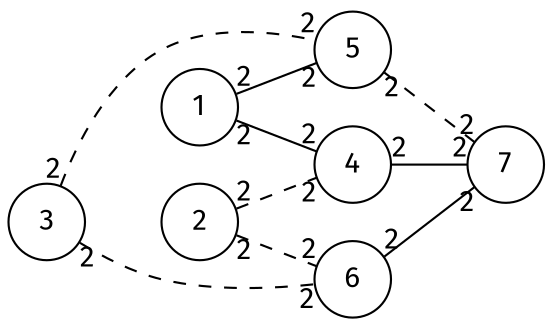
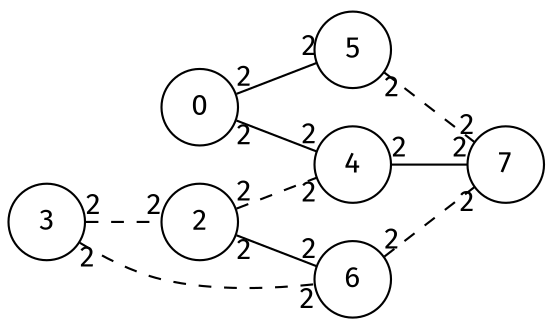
edge "5" -- "3": now "2" -- "3"
node "1": label "1" -> "0"
edge "7" -- "6": style solid -> dashed
edge "2" -- "6": style dashed -> solid
